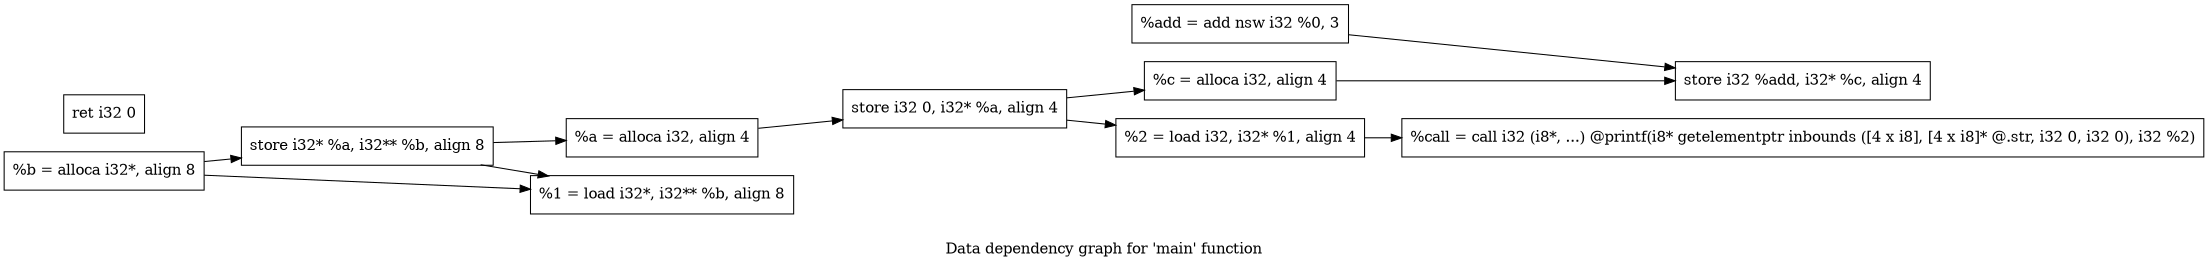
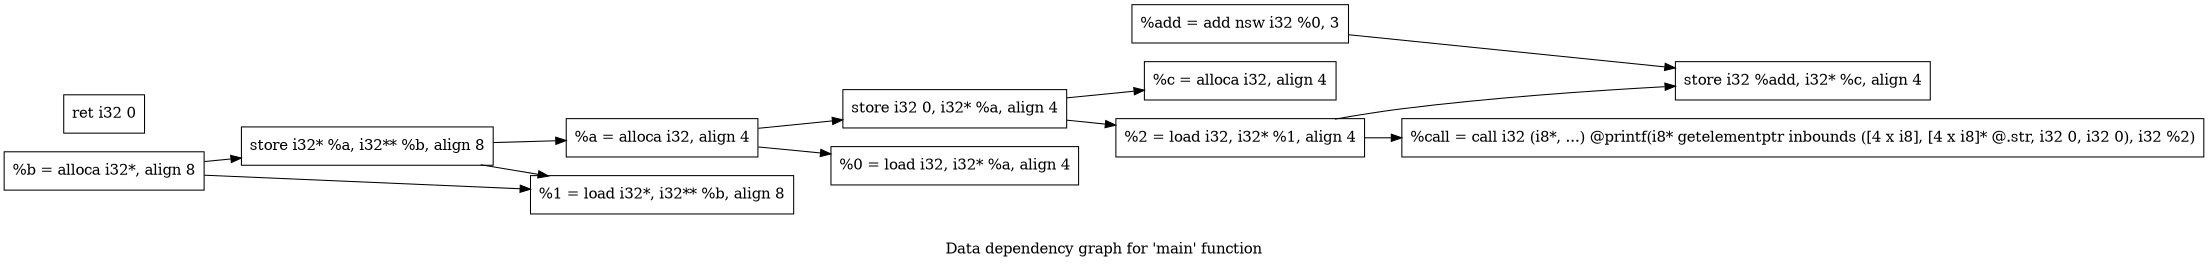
edge "%c = alloca i32, align 4" -> "store i32 %add, i32* %c, align 4": now "%2 = load i32, i32* %1, align 4" -> "store i32 %add, i32* %c, align 4"
node "%0 = load i32, i32* %a, align 4": added
